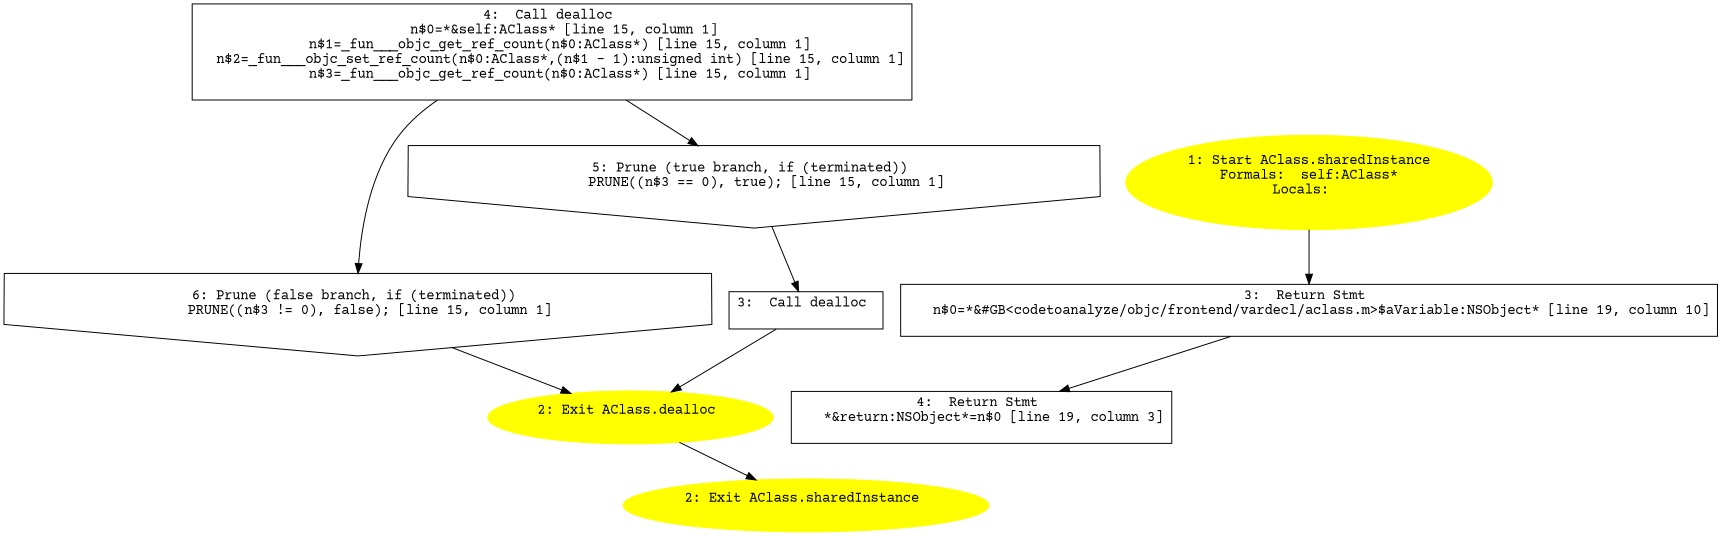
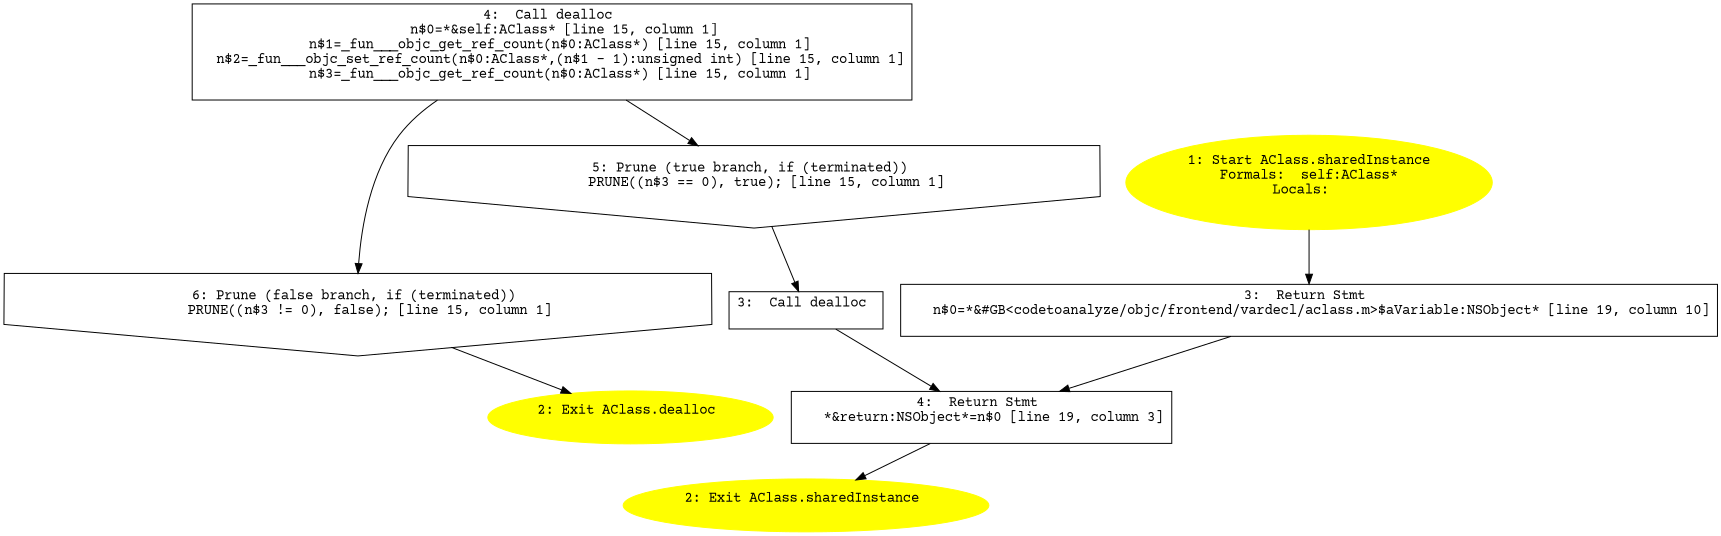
edge "3:  Call dealloc" -> "2: Exit AClass.dealloc": now "3:  Call dealloc" -> "4:  Return Stmt *&return:NSObject*=n$0 [line 19, column 3]"
edge "2: Exit AClass.dealloc" -> "2: Exit AClass.sharedInstance": now "4:  Return Stmt *&return:NSObject*=n$0 [line 19, column 3]" -> "2: Exit AClass.sharedInstance"
